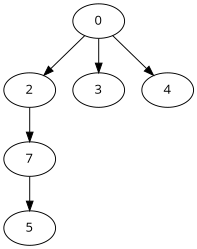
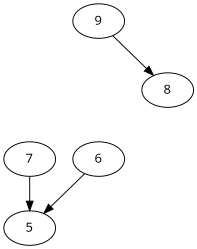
node "0": label "0" -> "9"
node "2": removed
node "3": removed
node "4": label "4" -> "8"
node "6": added
